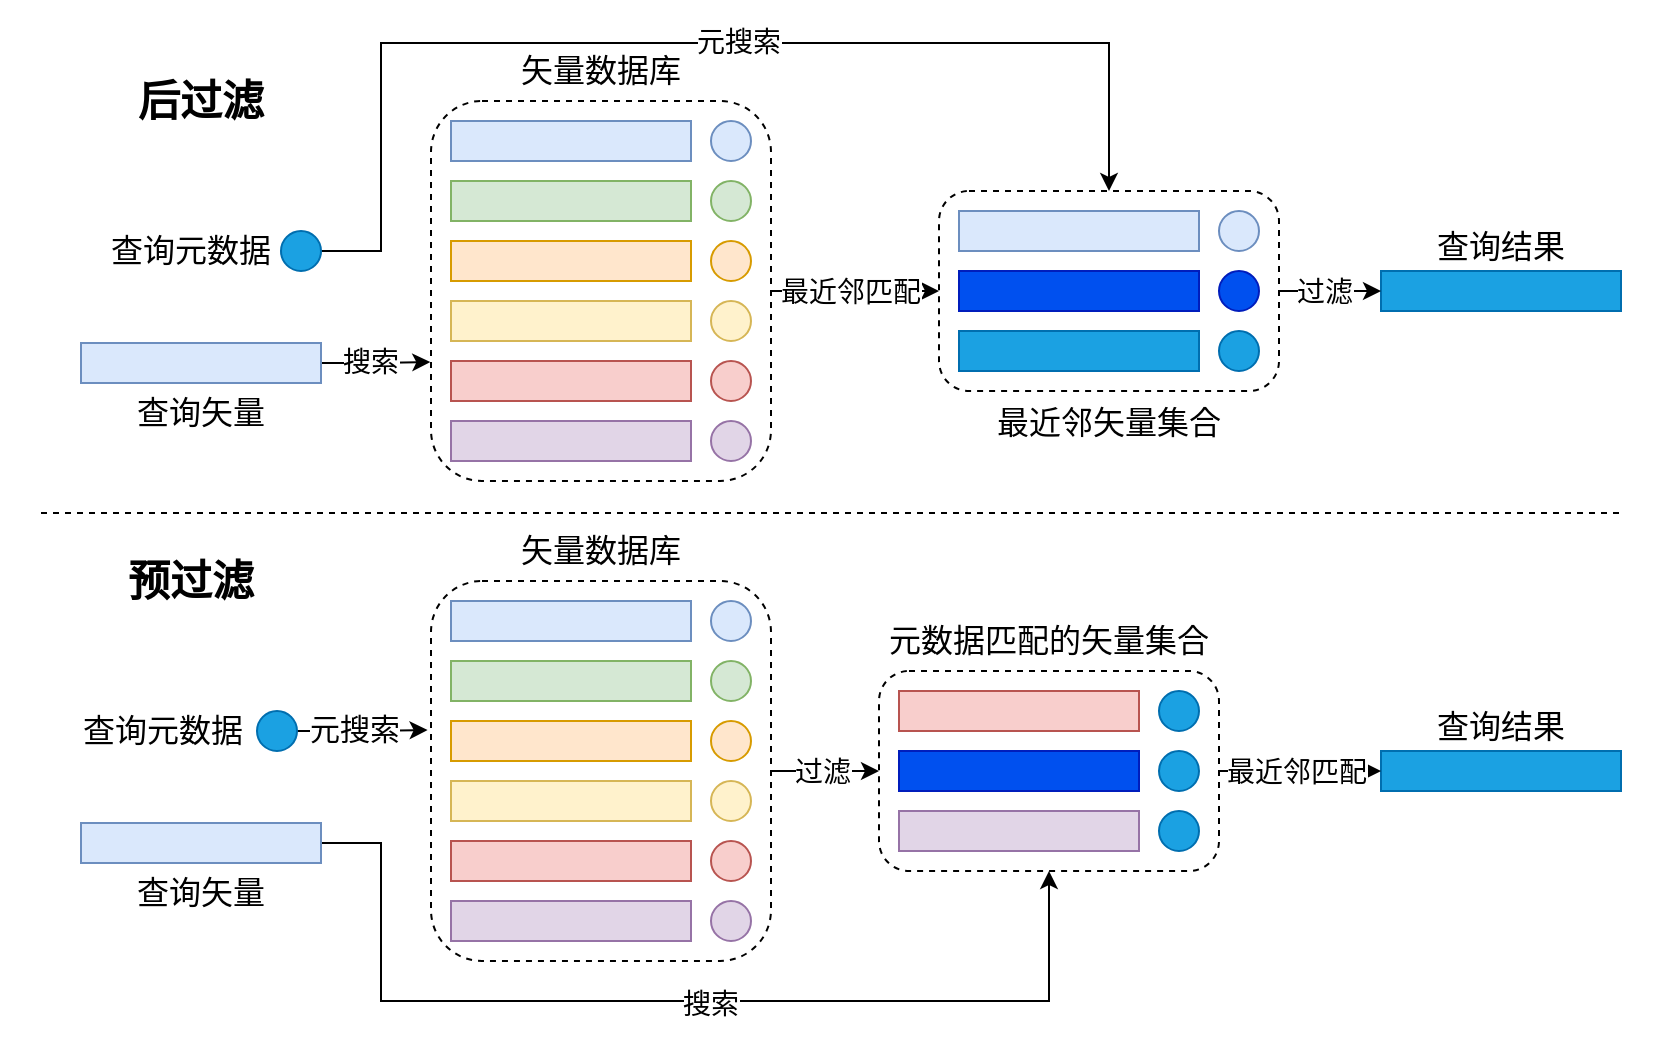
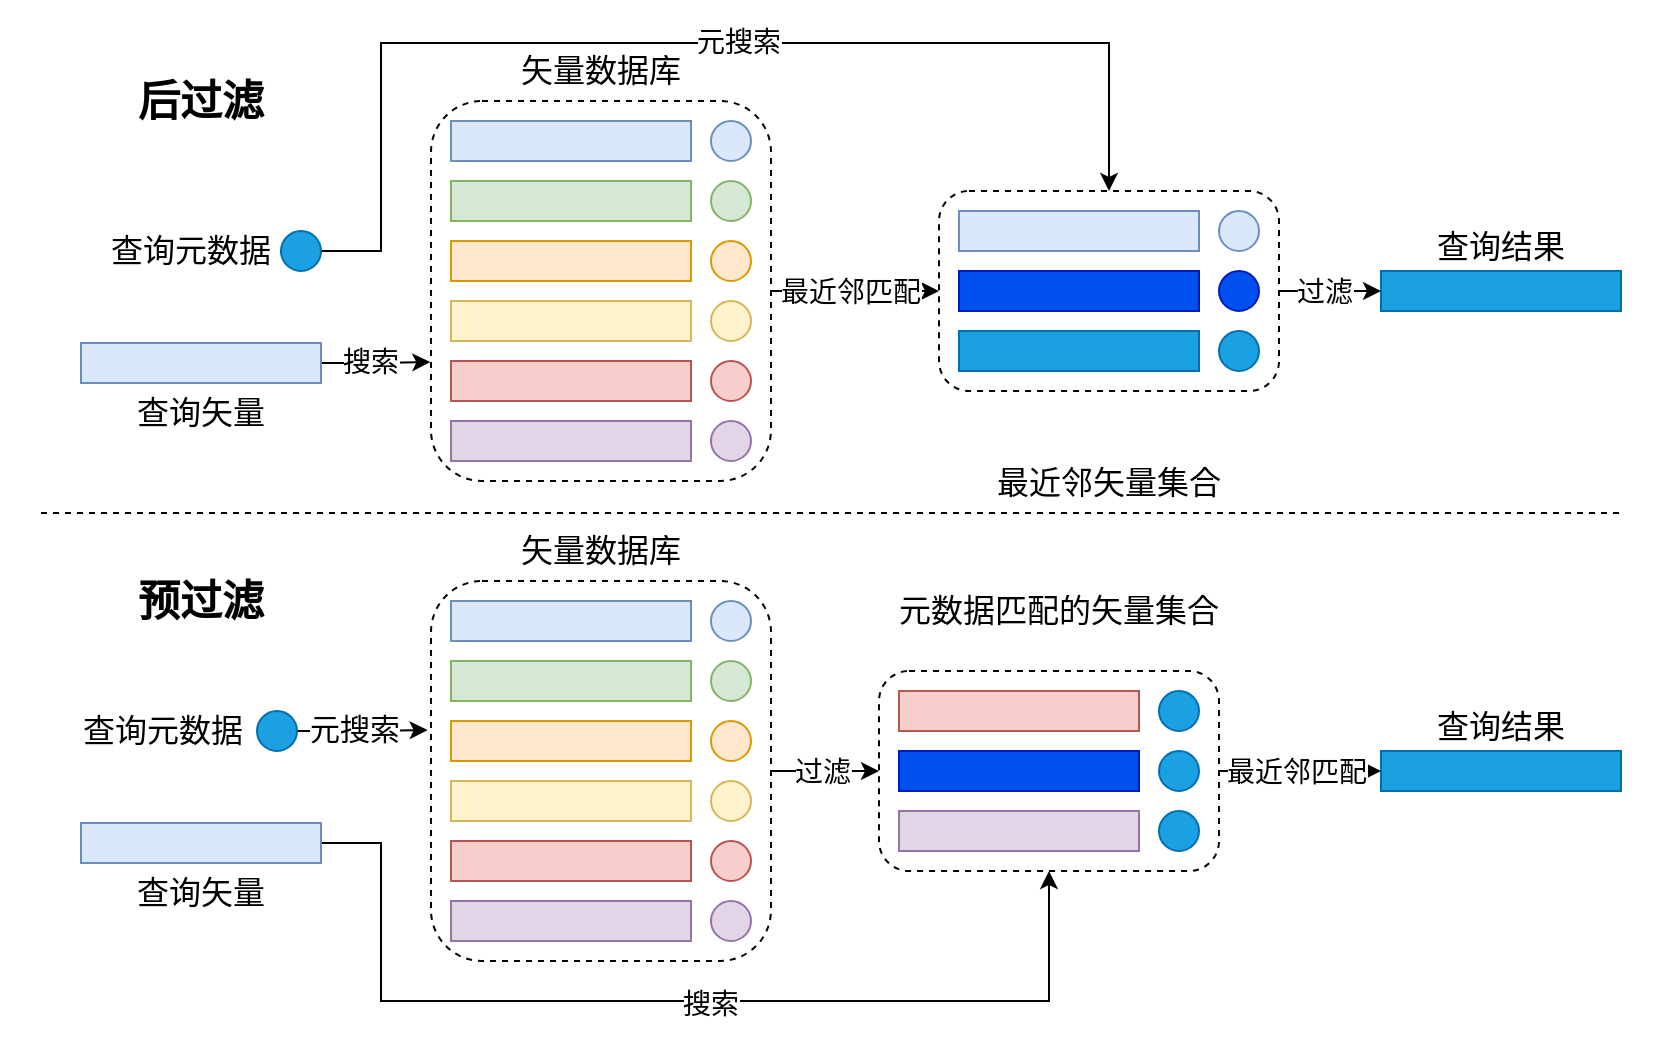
node "最近邻矢量集合": moved (1109, 423) -> (1109, 483)
node "预过滤": moved (191, 581) -> (201, 601)
node "元数据匹配的矢量集合": moved (1049, 641) -> (1059, 611)
